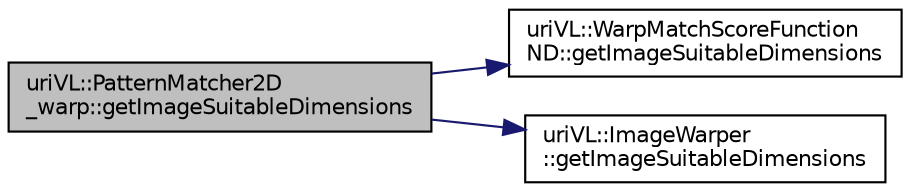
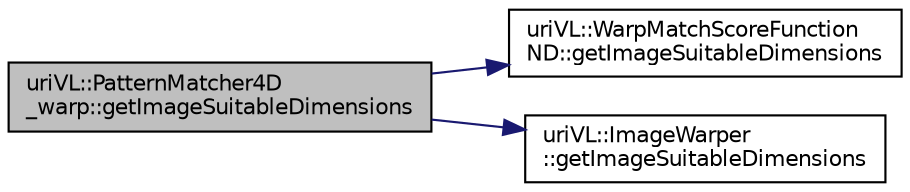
node "uriVL::PatternMatcher2D _warp::getImageSuitableDimensions": label "uriVL::PatternMatcher2D _warp::getImageSuitableDimensions" -> "uriVL::PatternMatcher4D _warp::getImageSuitableDimensions"
